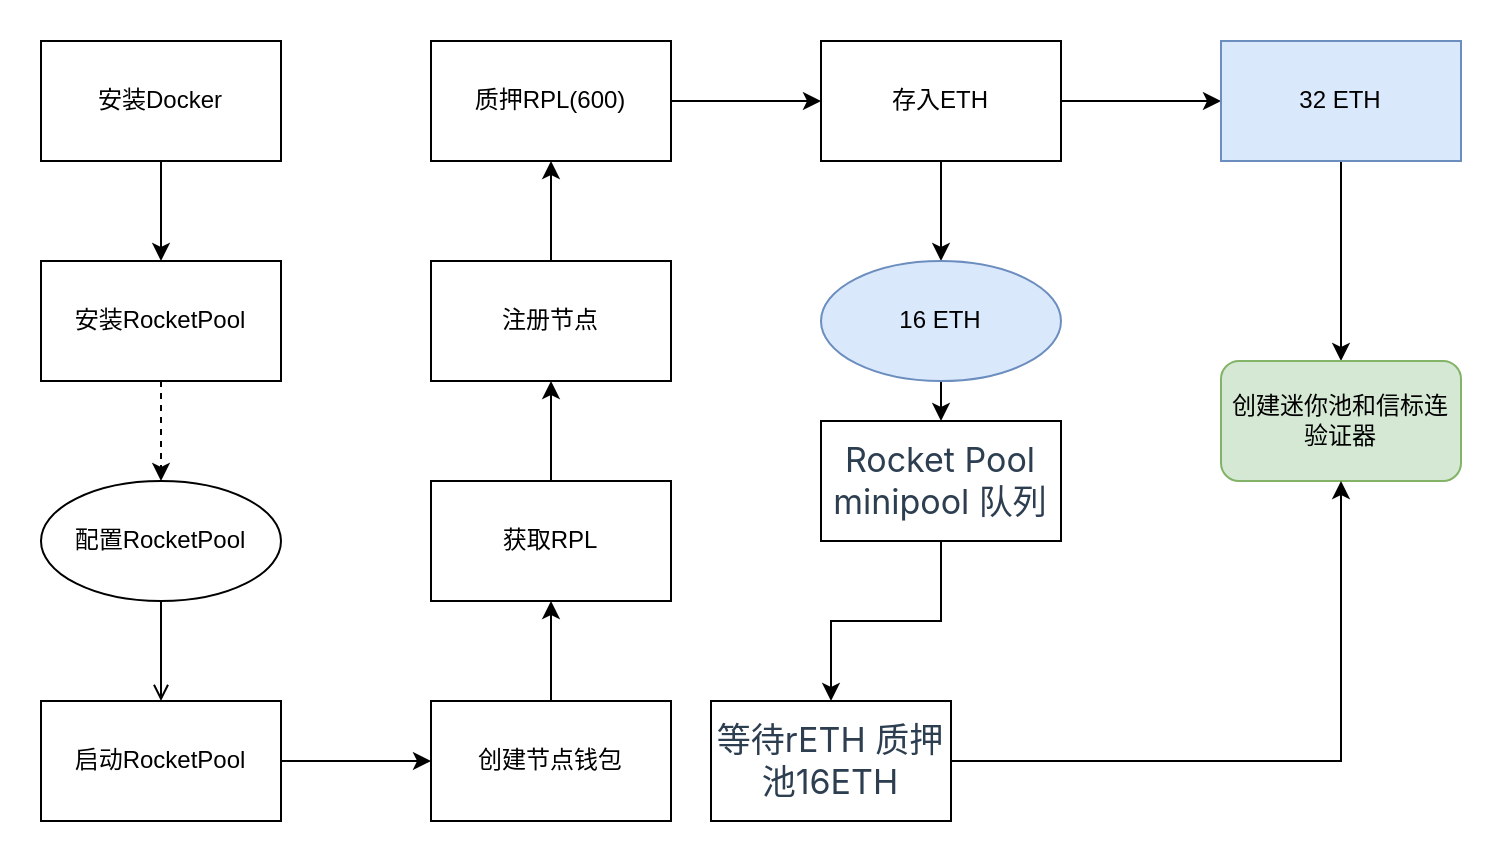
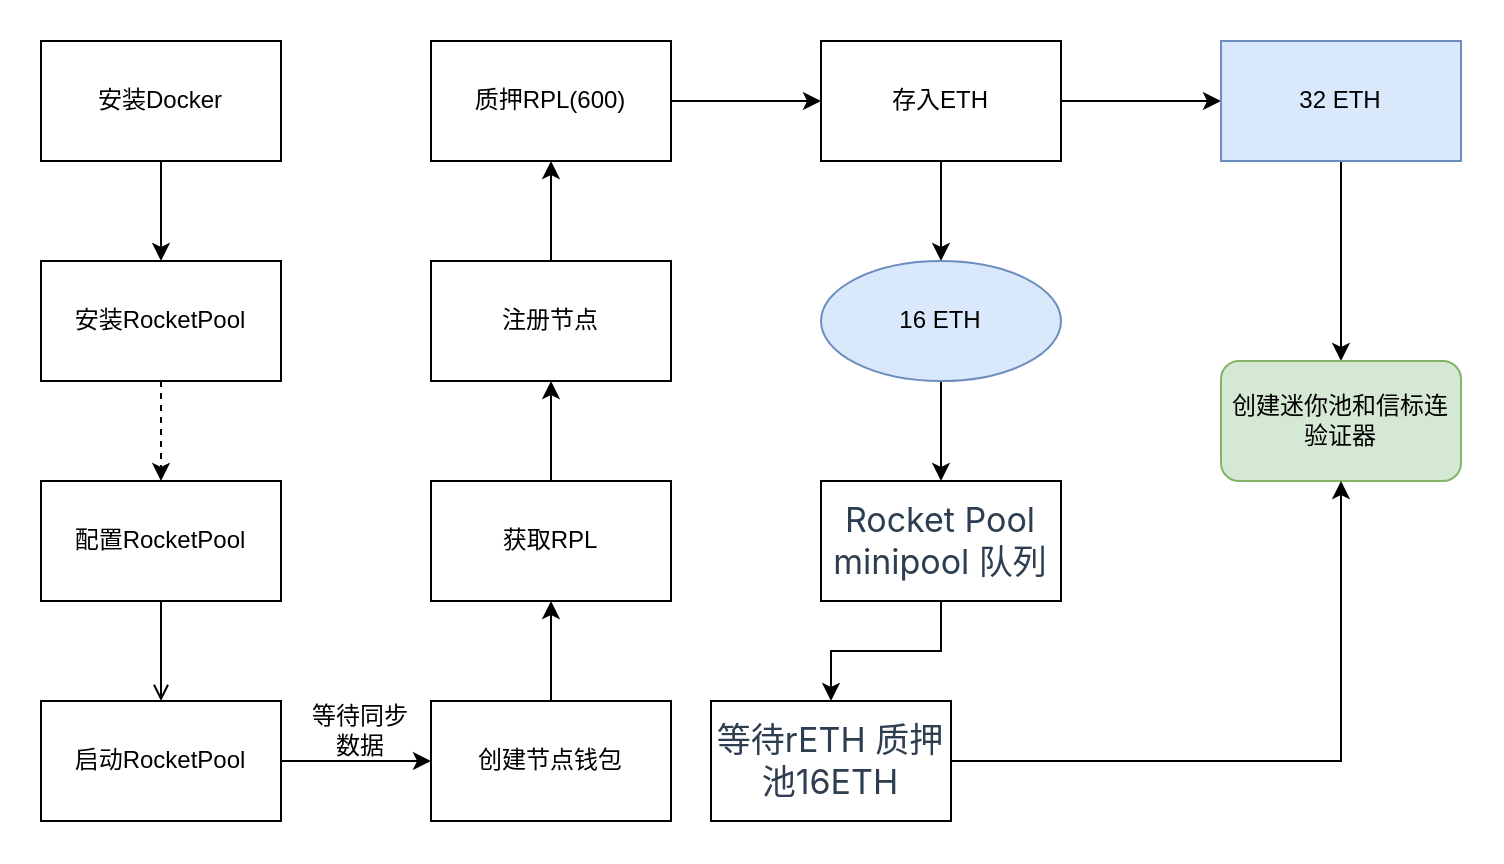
node "Rocket Pool minipool 队列": moved (941, 481) -> (941, 541)
node "配置RocketPool": shape ellipse -> rectangle
node "等待同步数据": added
